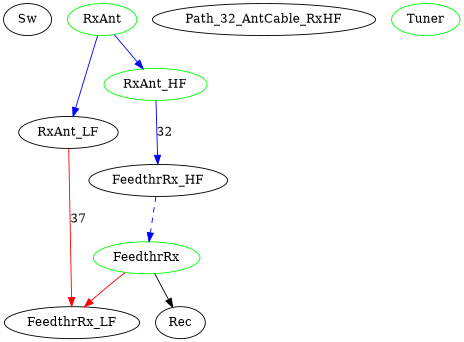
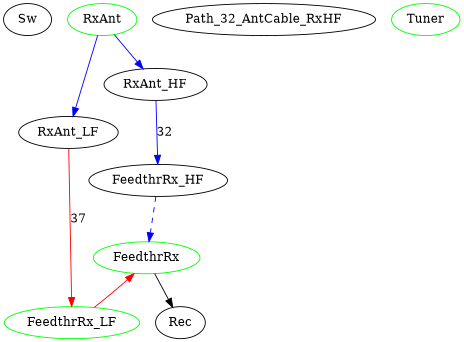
node "RxAnt_HF": color green -> black
edge "FeedthrRx" -> "FeedthrRx_LF": reversed
node "FeedthrRx_LF": color black -> green
